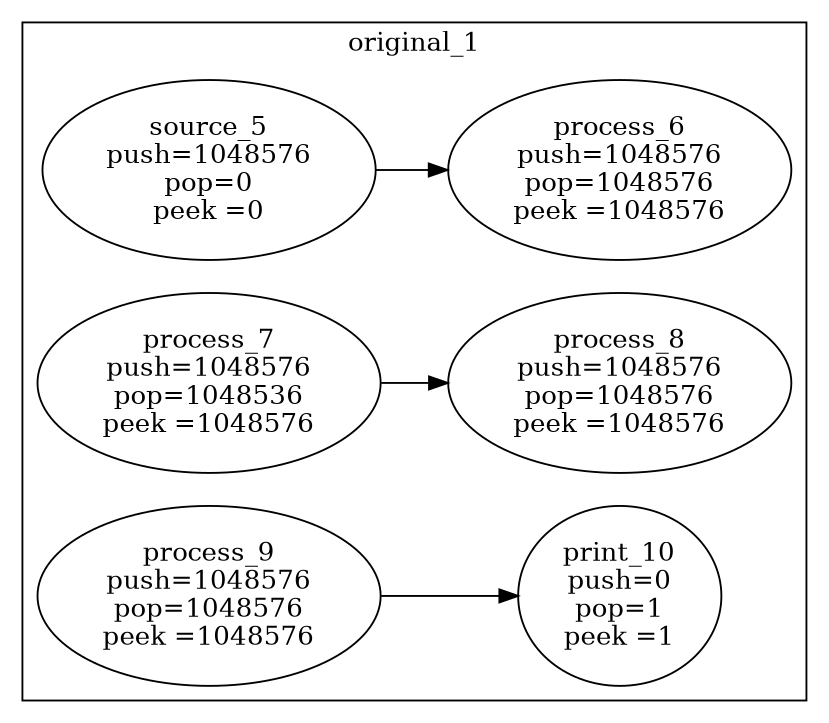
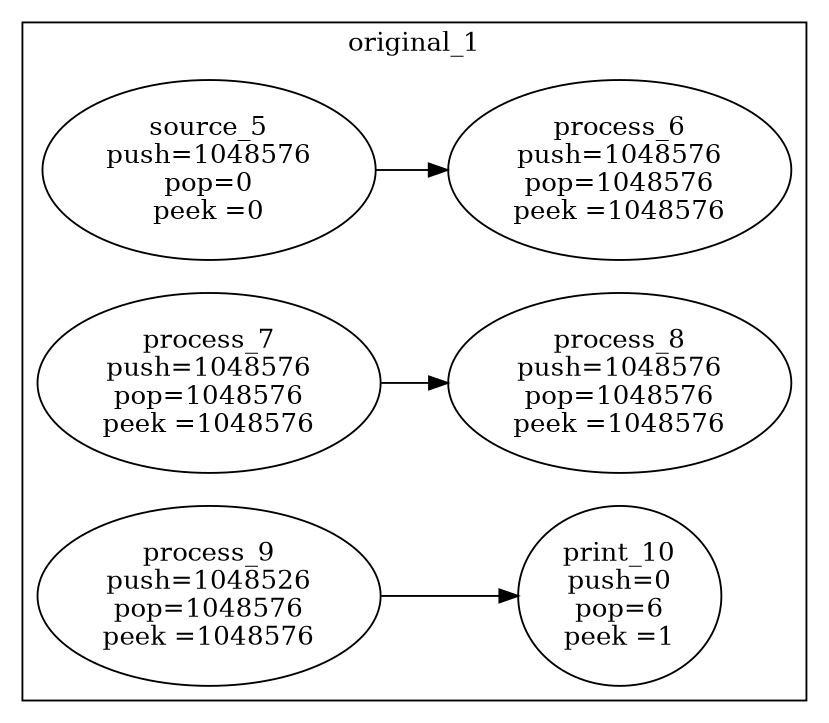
node "process_7 push=1048576 pop=1048536 peek =1048576": label "process_7 push=1048576 pop=1048536 peek =1048576" -> "process_7 push=1048576 pop=1048576 peek =1048576"
node "process_9 push=1048576 pop=1048576 peek =1048576": label "process_9 push=1048576 pop=1048576 peek =1048576" -> "process_9 push=1048526 pop=1048576 peek =1048576"
node "print_10 push=0 pop=1 peek =1": label "print_10 push=0 pop=1 peek =1" -> "print_10 push=0 pop=6 peek =1"
